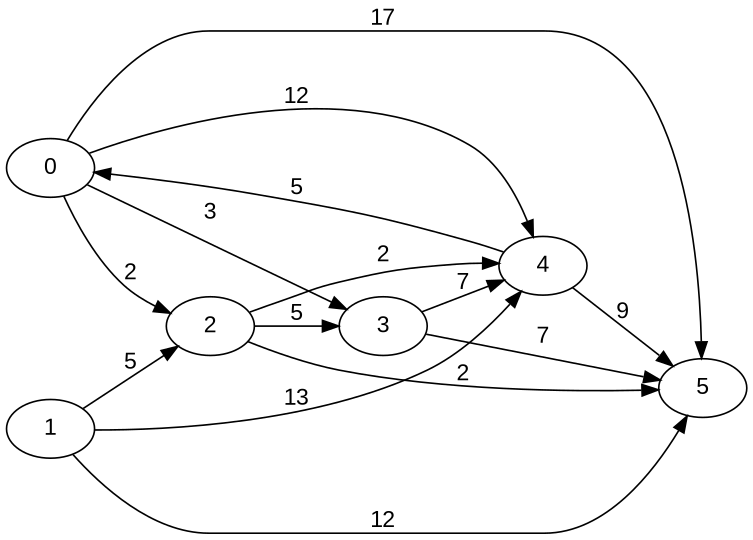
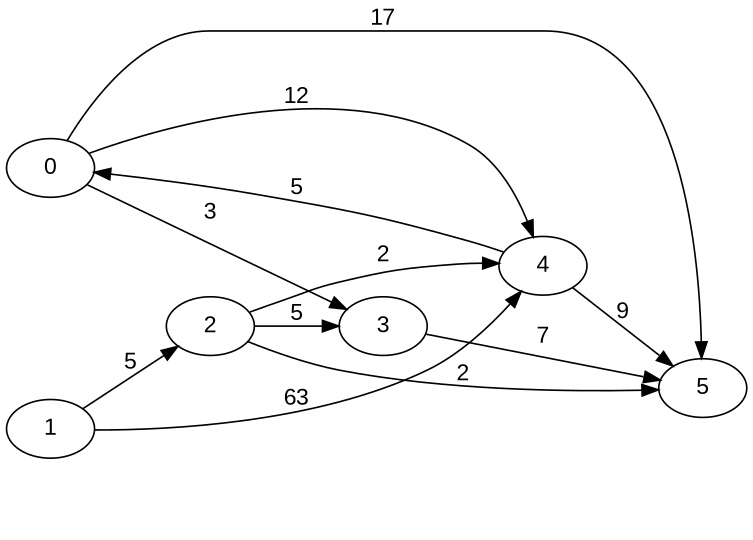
edge "0" -> "2": removed, label "2"
edge "3" -> "4": removed, label "7"
edge "1" -> "4": label "13" -> "63"
edge "1" -> "5": removed, label "12"
